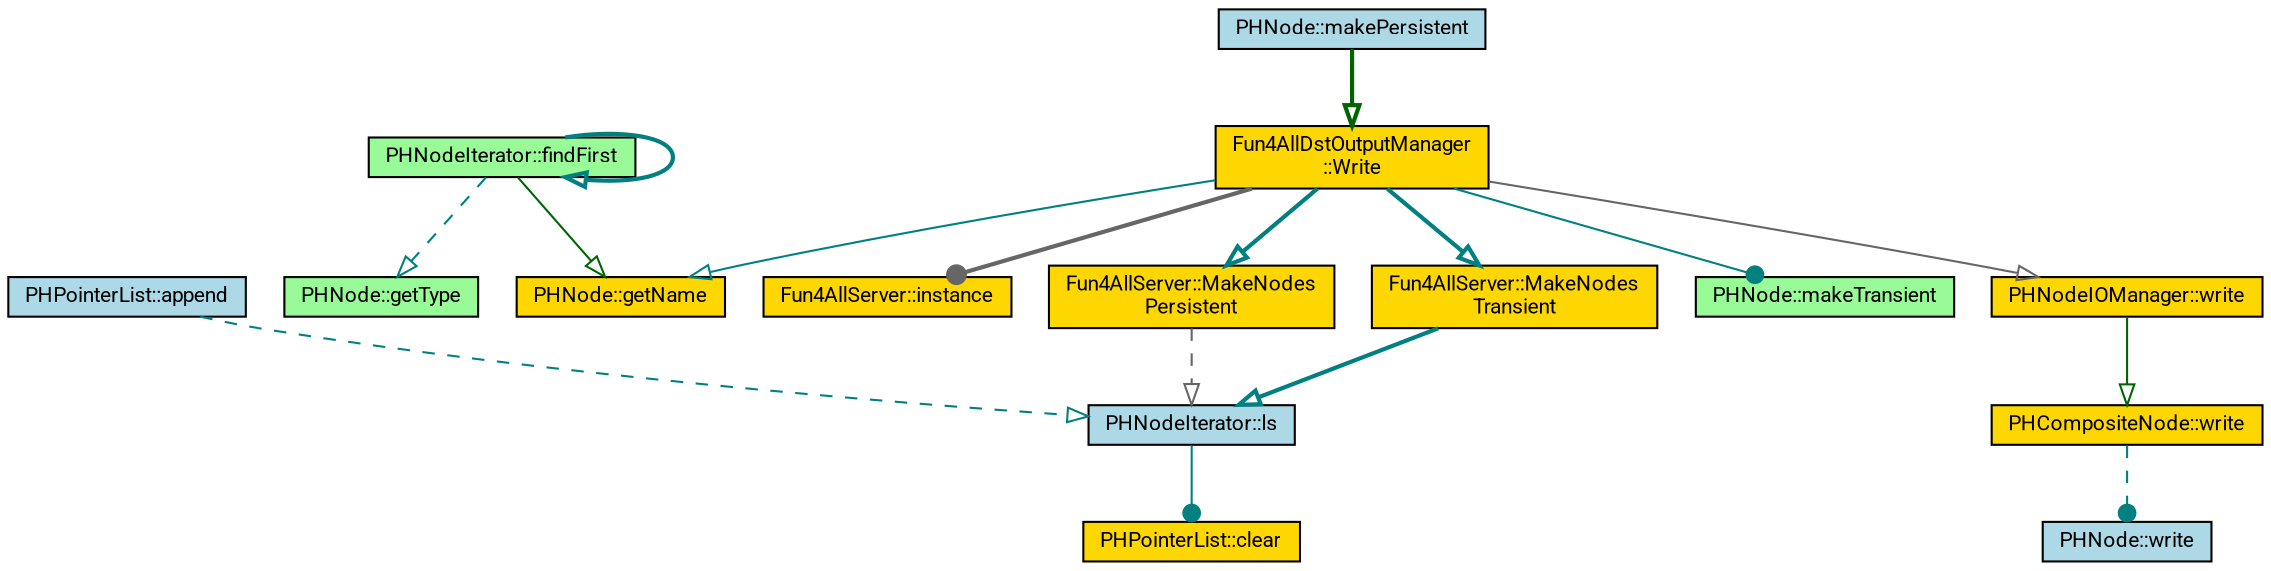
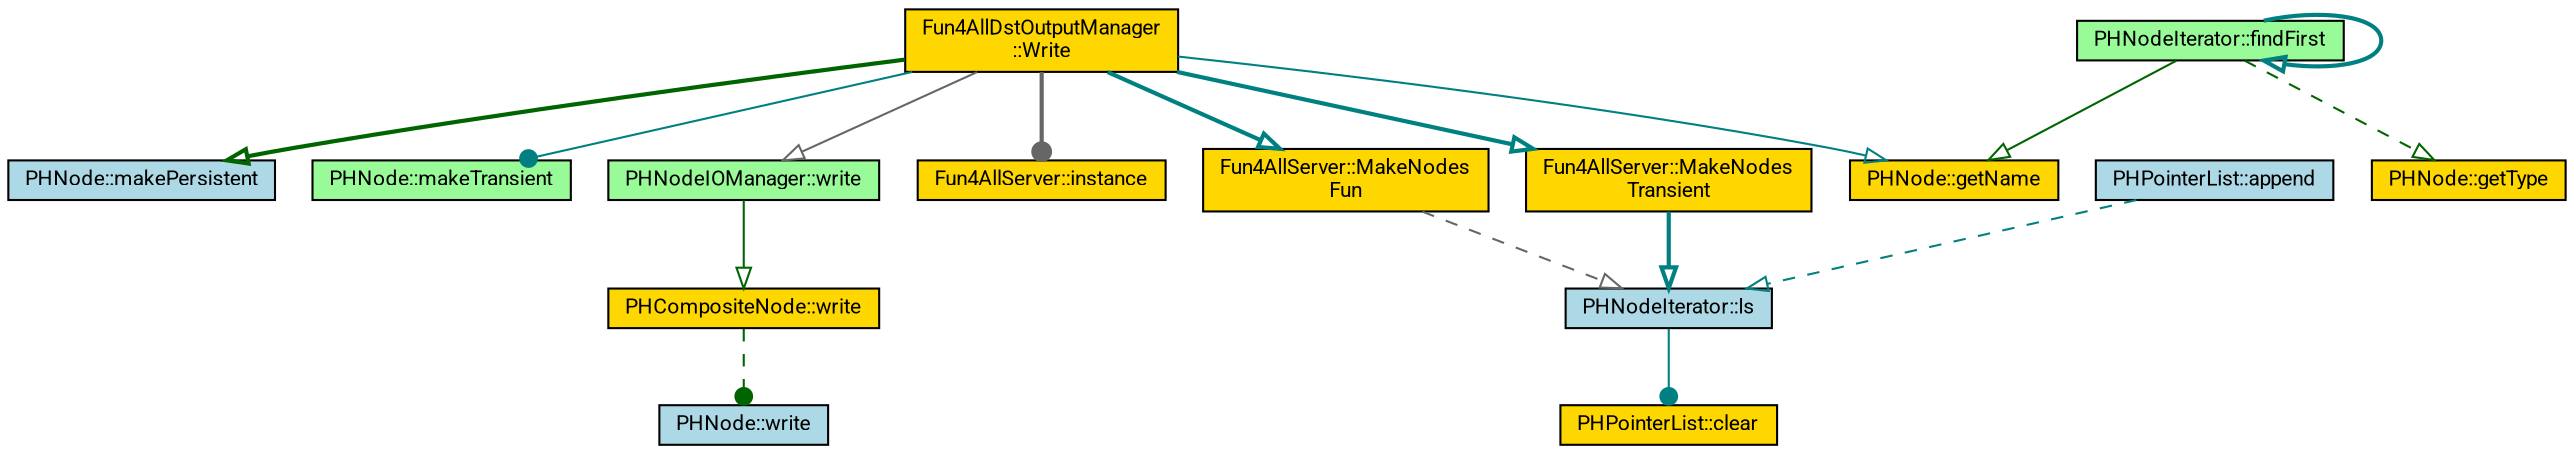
edge "PHNode::makePersistent" -> "Fun4AllDstOutputManager ::Write": reversed
edge "PHNodeIterator::findFirst" -> "PHNode::getType": color teal -> darkgreen
node "PHNode::getType": fillcolor palegreen -> gold
node "Fun4AllServer::MakeNodes Persistent": label "Fun4AllServer::MakeNodes Persistent" -> "Fun4AllServer::MakeNodes Fun"
node "PHNodeIOManager::write": fillcolor gold -> palegreen
edge "PHCompositeNode::write" -> "PHNode::write": color teal -> darkgreen
